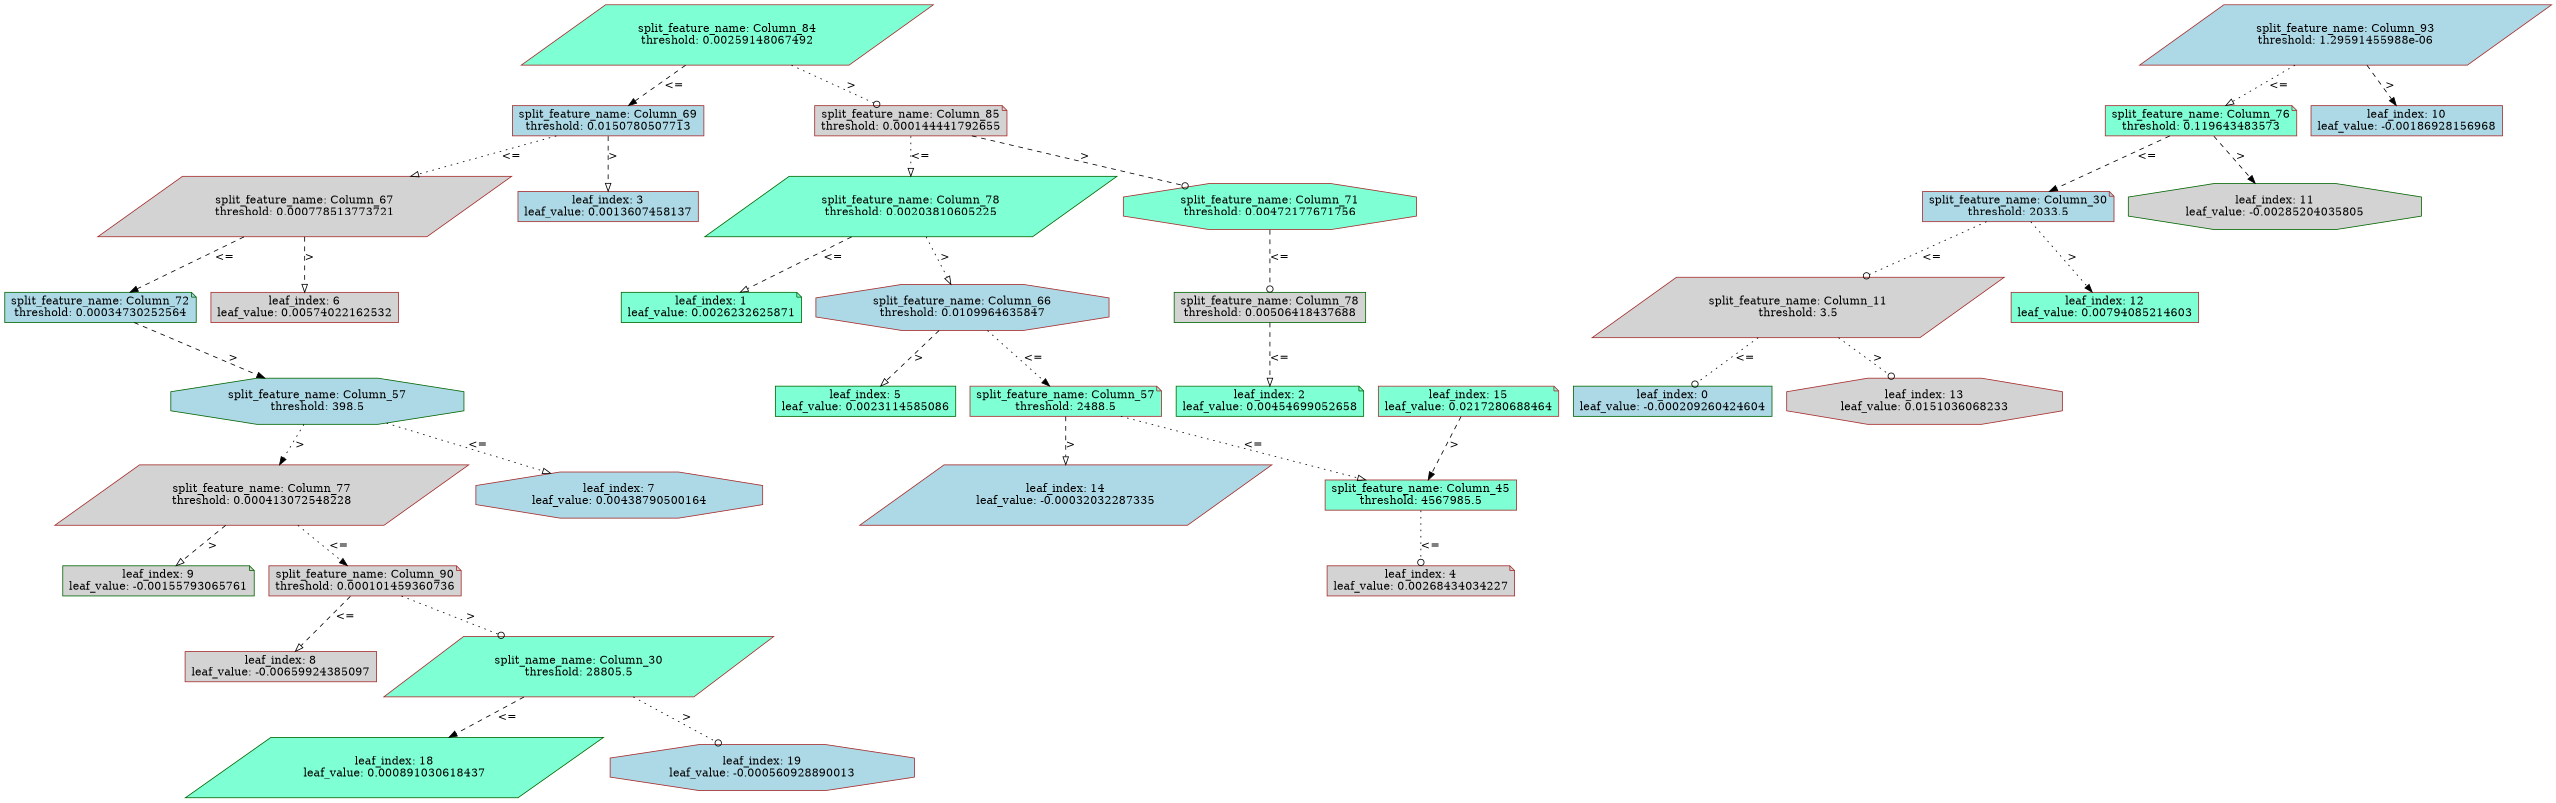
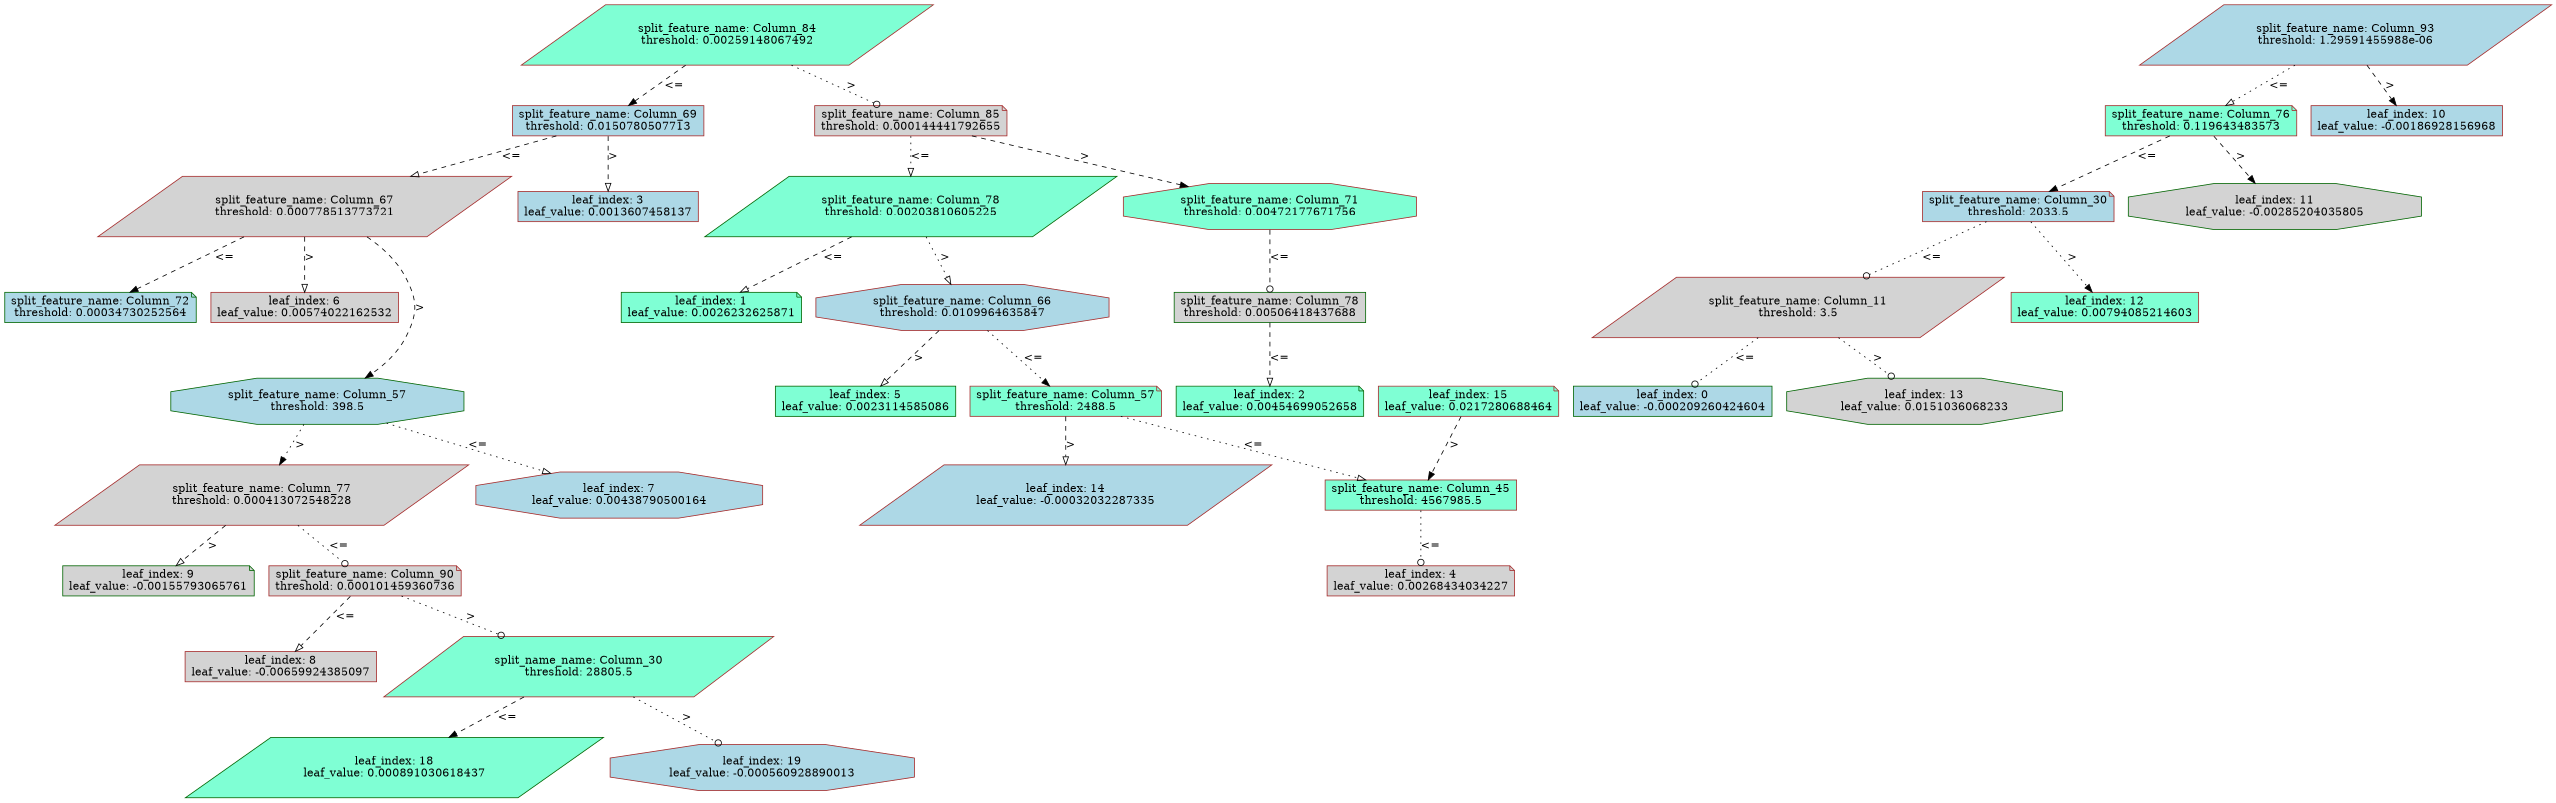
edge "split_feature_name: Column_69 threshold: 0.0150780507713" -> "split_feature_name: Column_67 threshold: 0.000778513773721": style dotted -> dashed
edge "split_feature_name: Column_85 threshold: 0.000144441792655" -> "split_feature_name: Column_71 threshold: 0.00472177671756": arrowhead odot -> normal
edge "split_feature_name: Column_72 threshold: 0.00034730252564" -> "split_feature_name: Column_57 threshold: 398.5": now "split_feature_name: Column_67 threshold: 0.000778513773721" -> "split_feature_name: Column_57 threshold: 398.5"
node "leaf_index: 13 leaf_value: 0.0151036068233": color brown -> darkgreen
edge "split_feature_name: Column_77 threshold: 0.000413072548228" -> "split_feature_name: Column_90 threshold: 0.000101459360736": arrowhead normal -> odot
